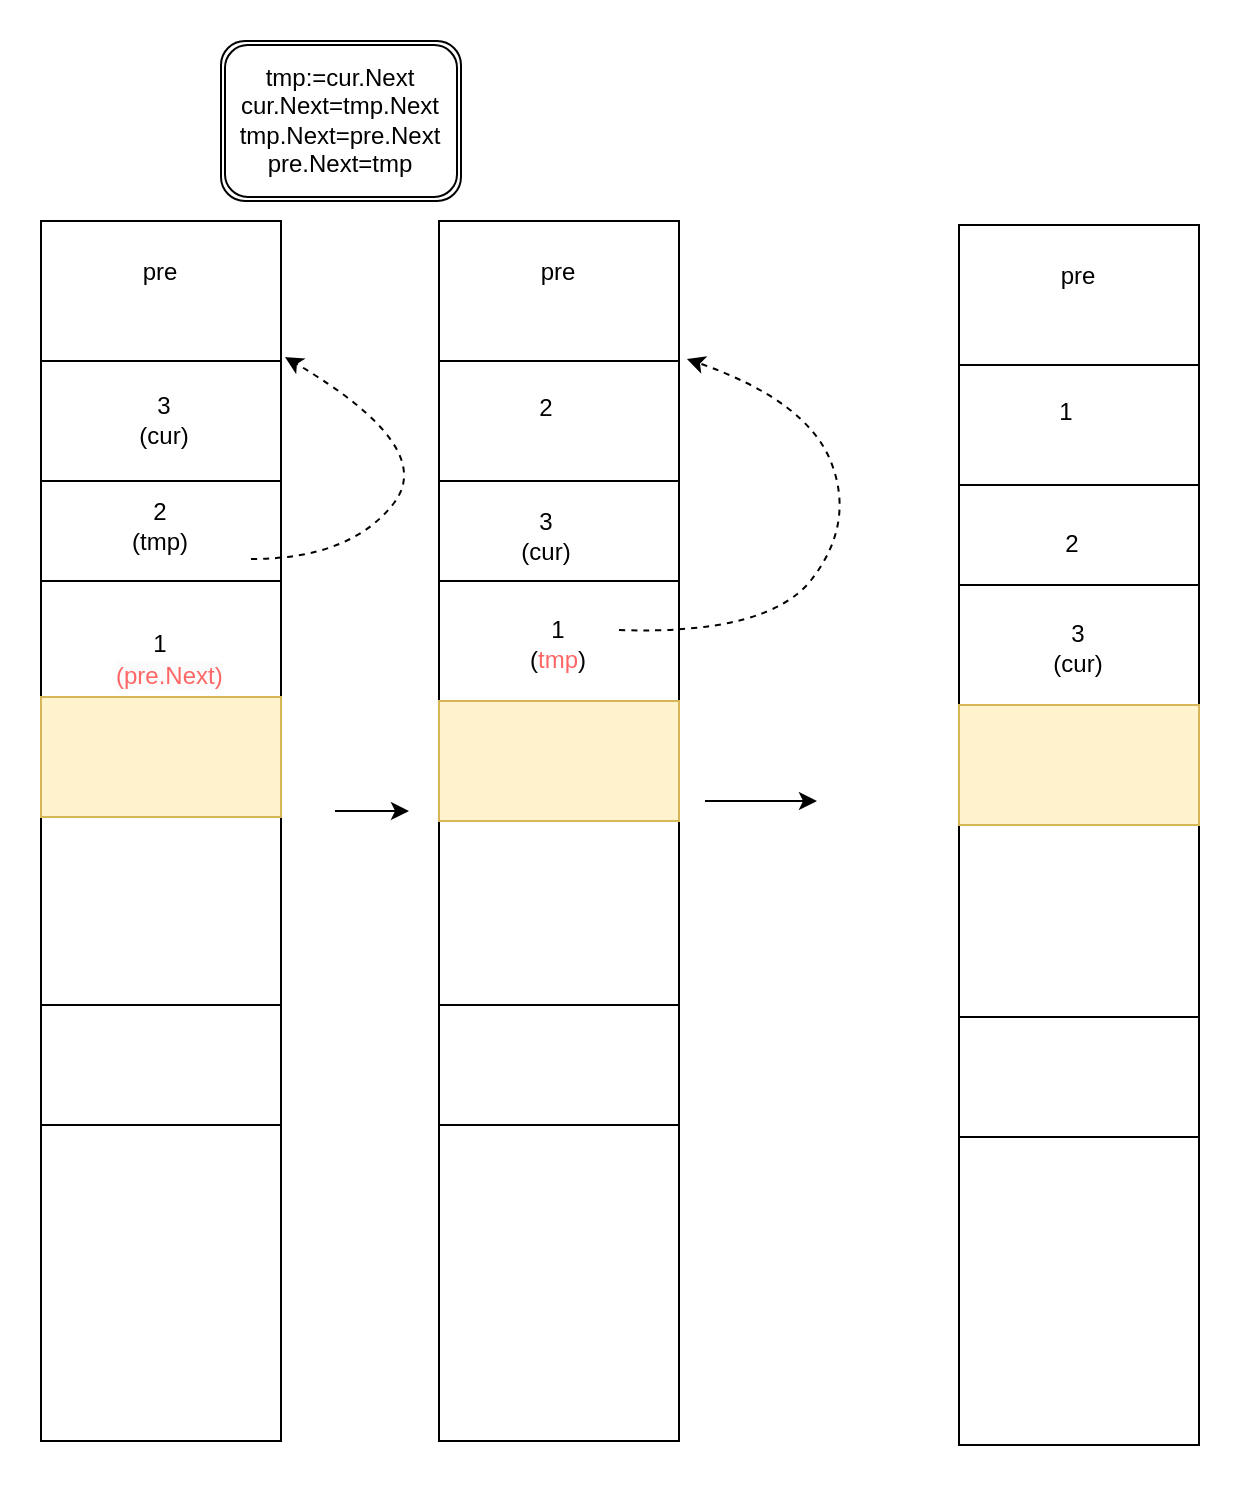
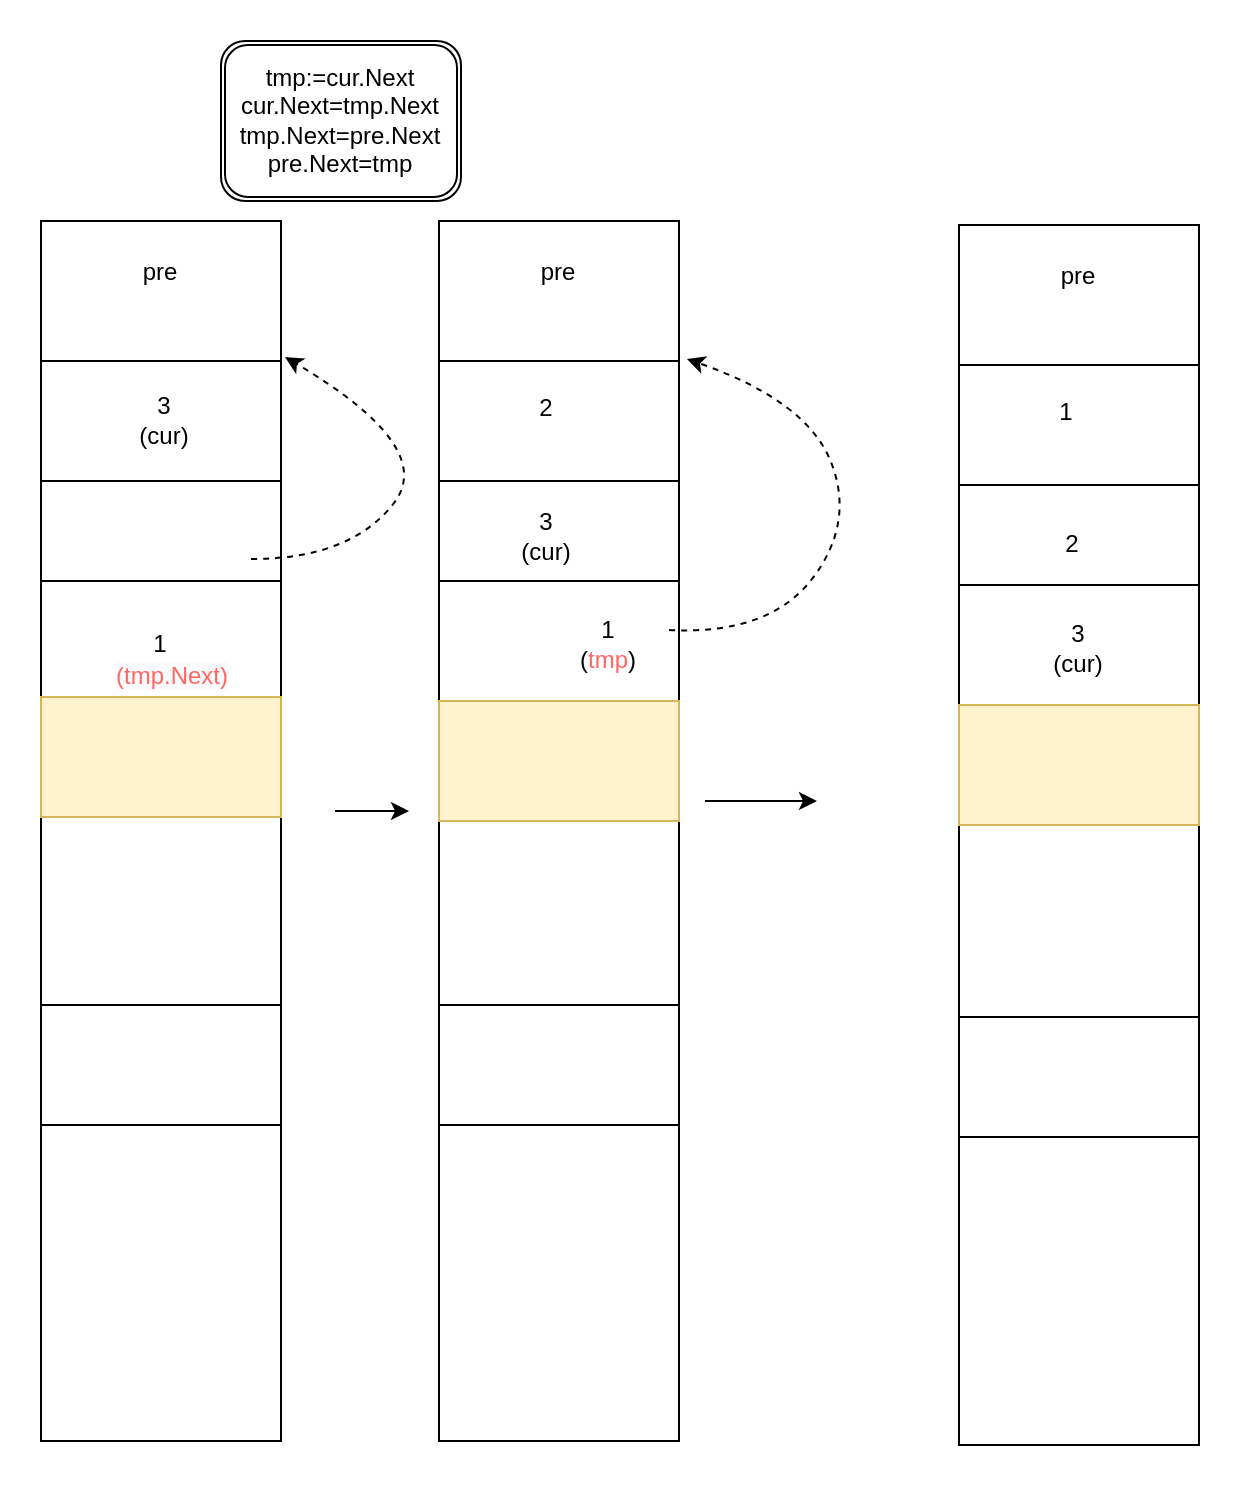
node "2 (tmp)": removed
node "1 (tmp)": moved (559, 645) -> (609, 645)
node "(pre.Next)": label "(pre.Next)" -> "(tmp.Next)"
